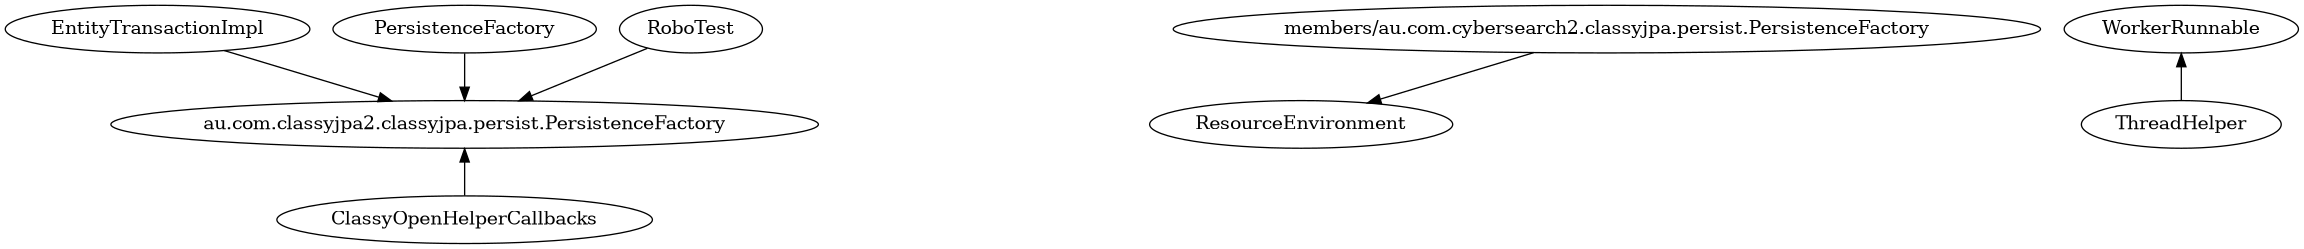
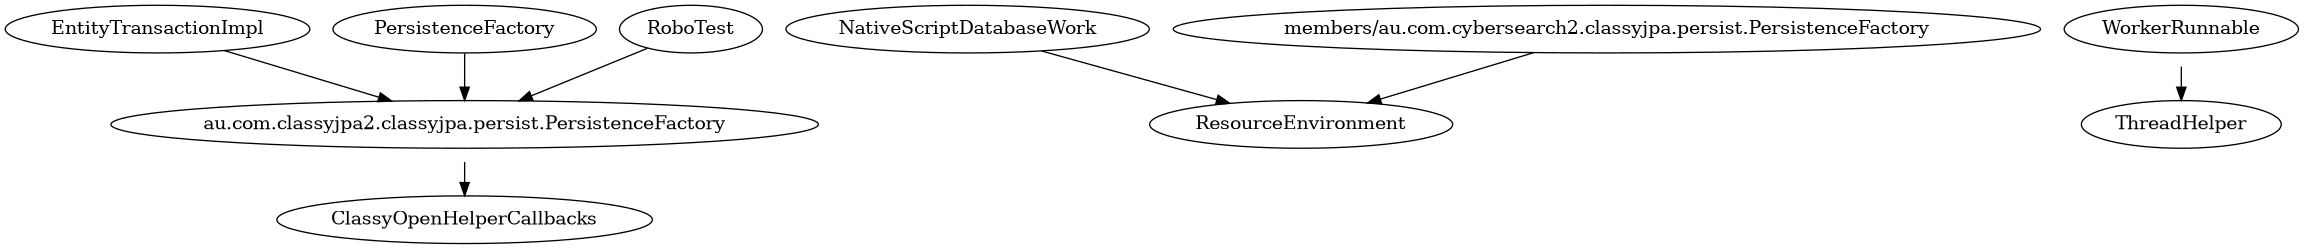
node "NativeScriptDatabaseWork": added
edge "ThreadHelper" -> "WorkerRunnable": reversed
edge "ClassyOpenHelperCallbacks" -> "au.com.classyjpa2.classyjpa.persist.PersistenceFactory": reversed
